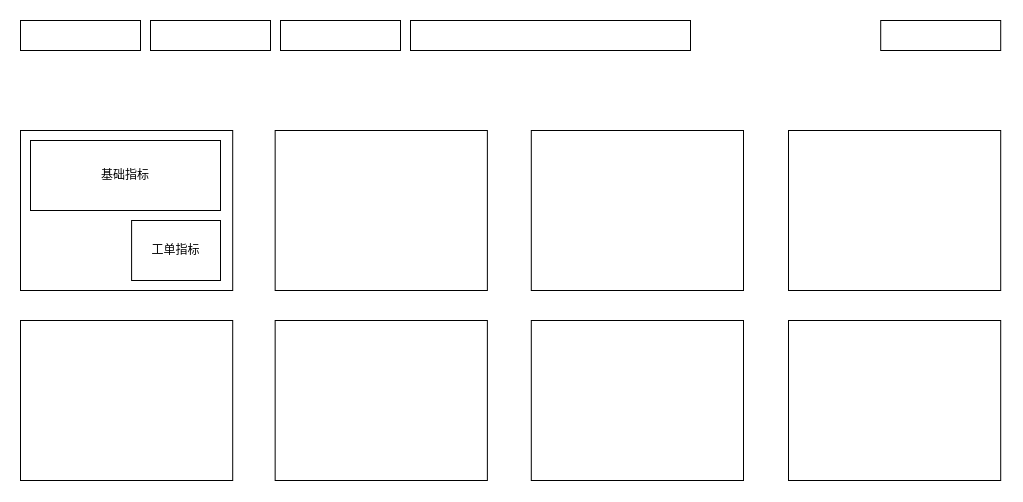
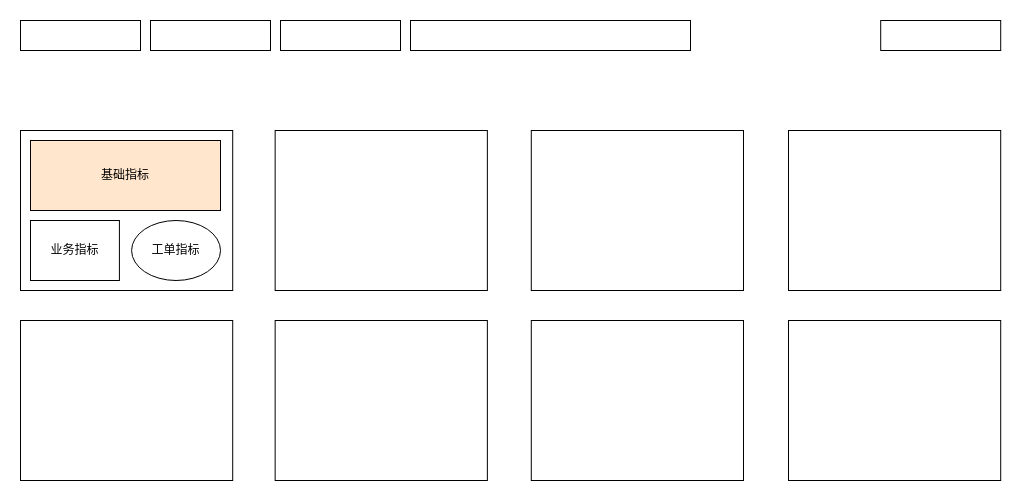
node "基础指标": fillcolor #ffffff -> #ffe6cc
node "业务指标": added
node "工单指标": shape rectangle -> ellipse
